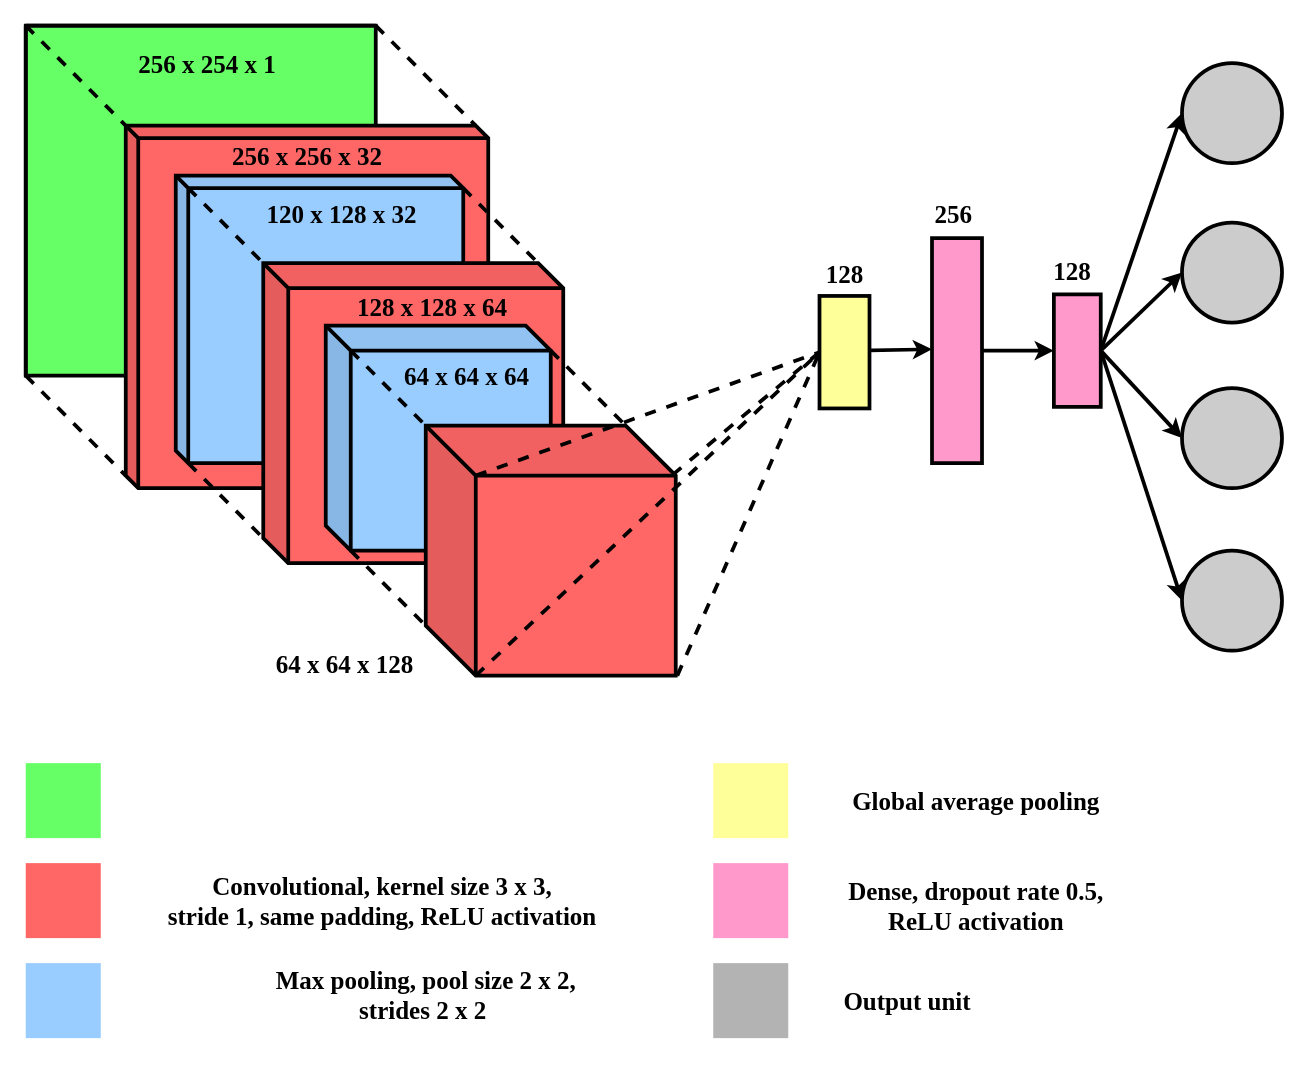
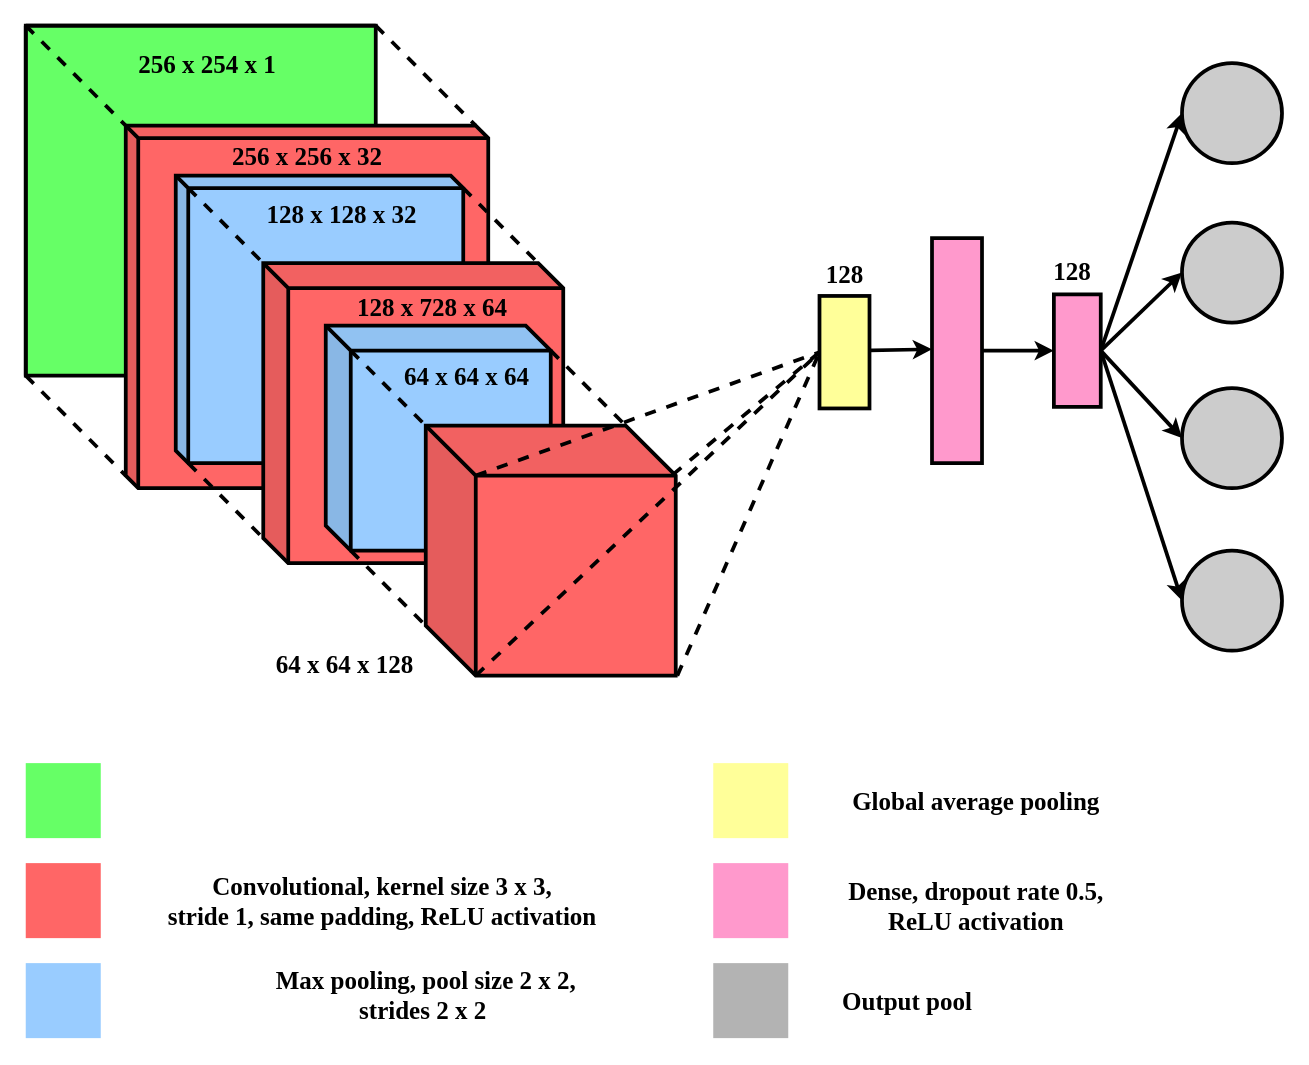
node "120 x 128 x 32": label "120 x 128 x 32" -> "128 x 128 x 32"
node "256": removed
node "128 x 128 x 64": label "128 x 128 x 64" -> "128 x 728 x 64"
node "Output unit": label "Output unit" -> "Output pool"
